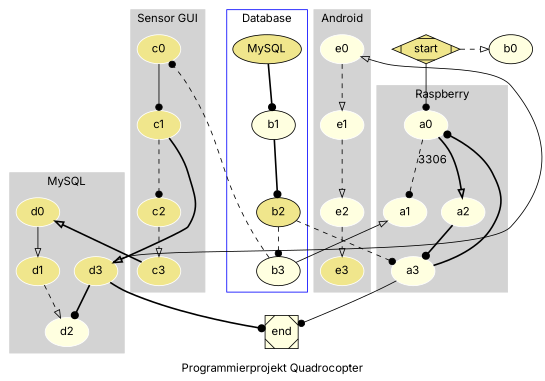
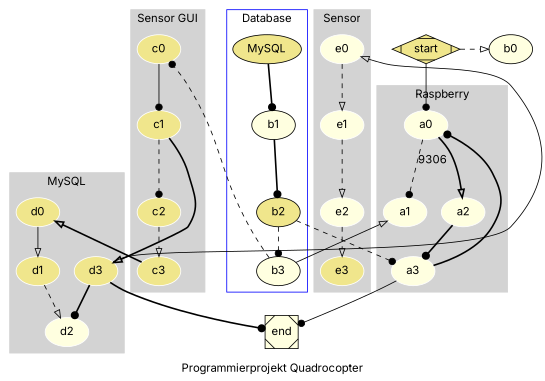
cluster "Android": label "Android" -> "Sensor"
edge "a0" -> "a1": label "3306" -> "9306"
